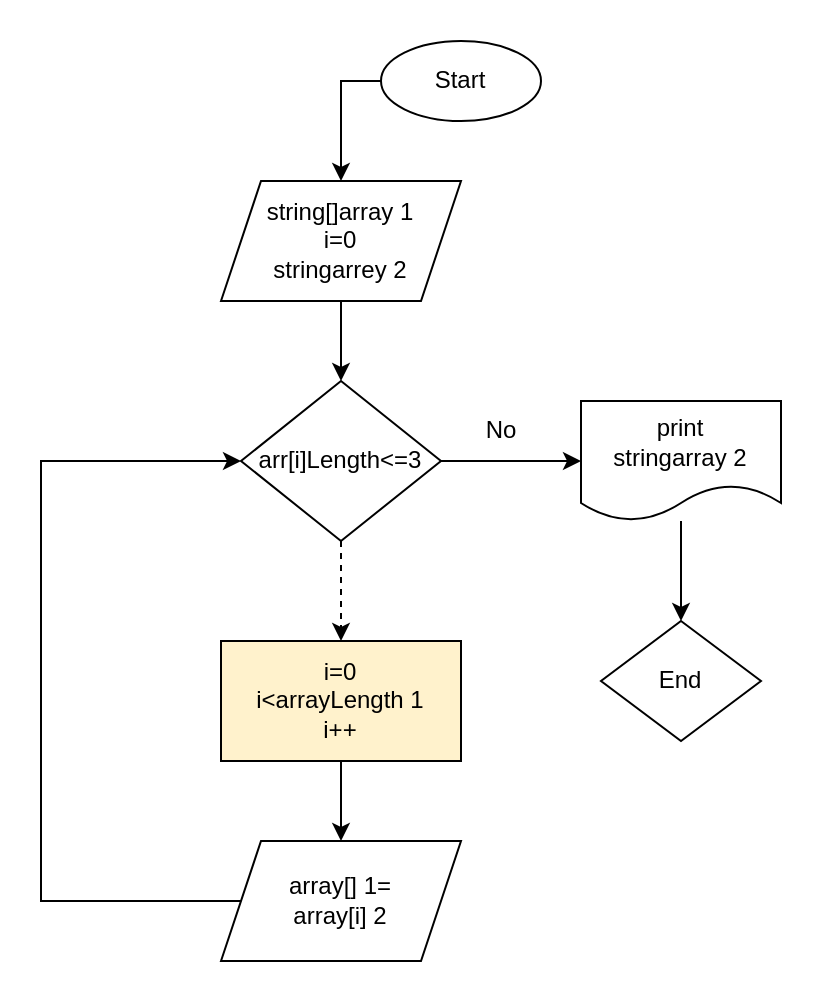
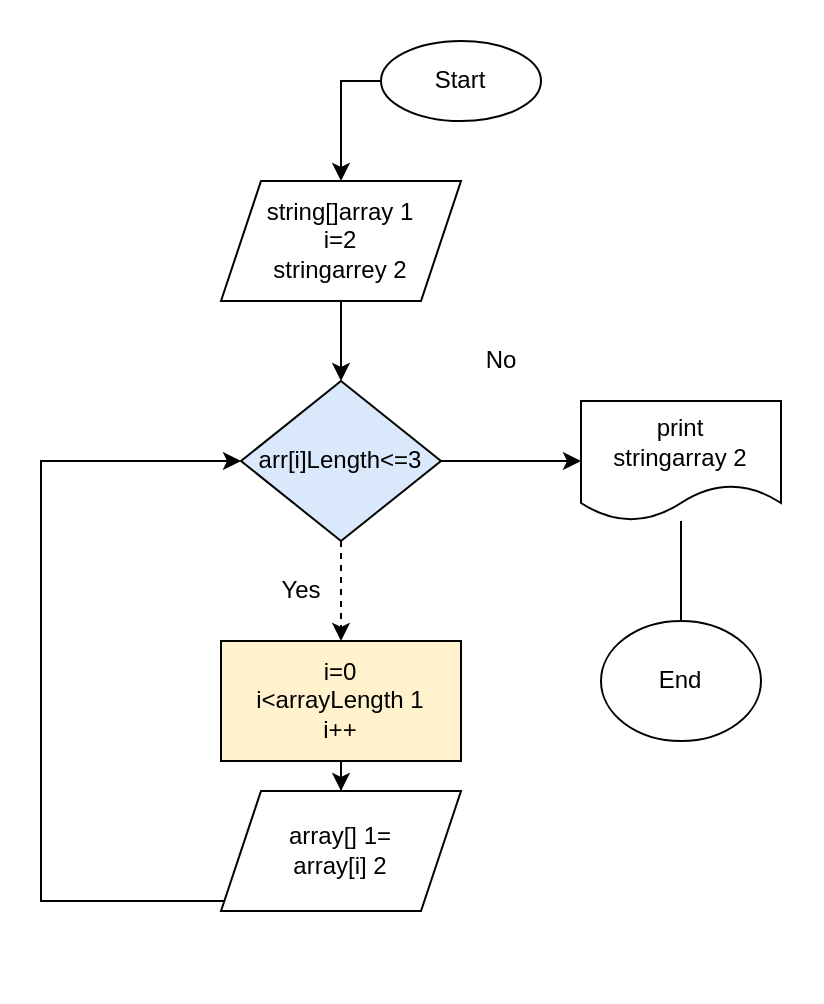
node "string[]array 1 i=0 stringarrey 2": label "string[]array 1 i=0 stringarrey 2" -> "string[]array 1 i=2 stringarrey 2"
node "No": moved (501, 431) -> (501, 361)
node "arr[i]Length<=3": fillcolor #ffffff -> #dae8fc
node "Yes": added
edge "print stringarray 2" -> "End": arrowhead classic -> none
node "End": shape diamond -> ellipse
node "array[] 1= array[i] 2": moved (341, 901) -> (341, 851)
